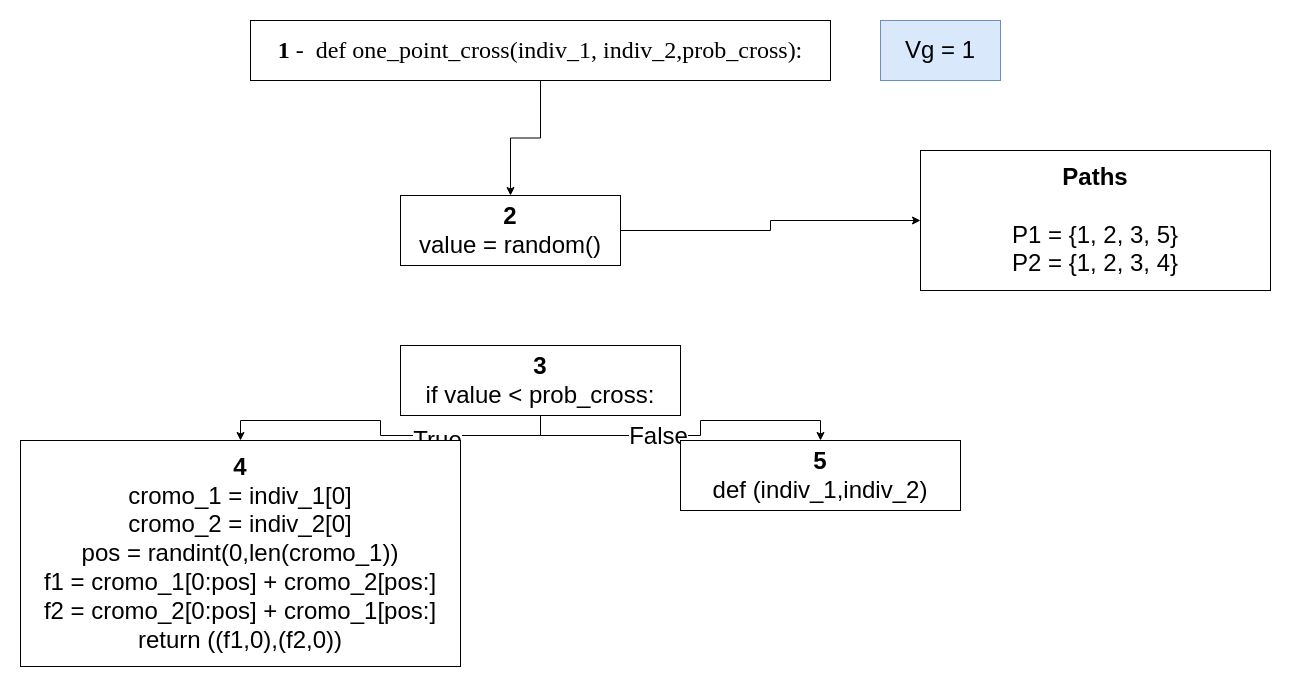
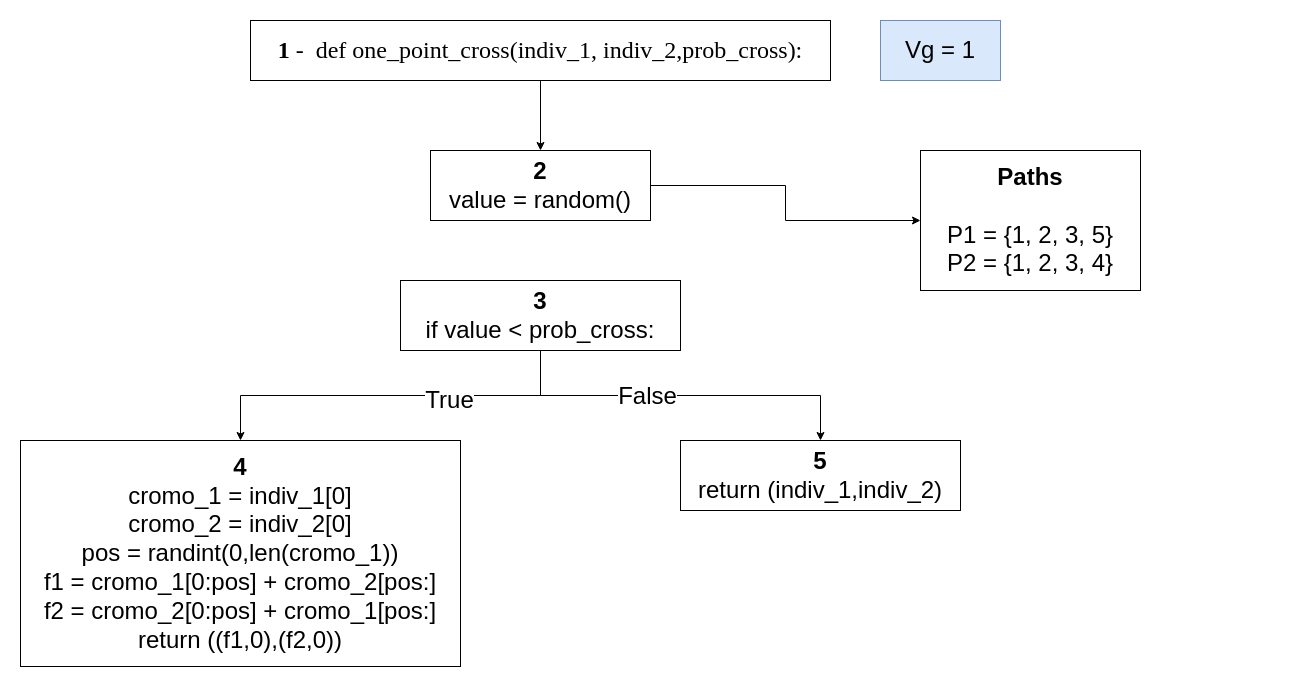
node "Paths P1 = {1, 2, 3, 5} P2 = {1, 2, 3, 4}": size 350x140 -> 220x140
node "2 value = random()": moved (511, 231) -> (541, 186)
node "3 if value < prob_cross:": moved (541, 381) -> (541, 316)
node "5 def (indiv_1,indiv_2)": label "5 def (indiv_1,indiv_2)" -> "5 return (indiv_1,indiv_2)"
